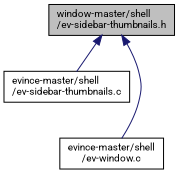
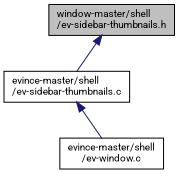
edge "evince-master/shell /ev-window.c" -> "window-master/shell /ev-sidebar-thumbnails.h": now "evince-master/shell /ev-window.c" -> "evince-master/shell /ev-sidebar-thumbnails.c"
